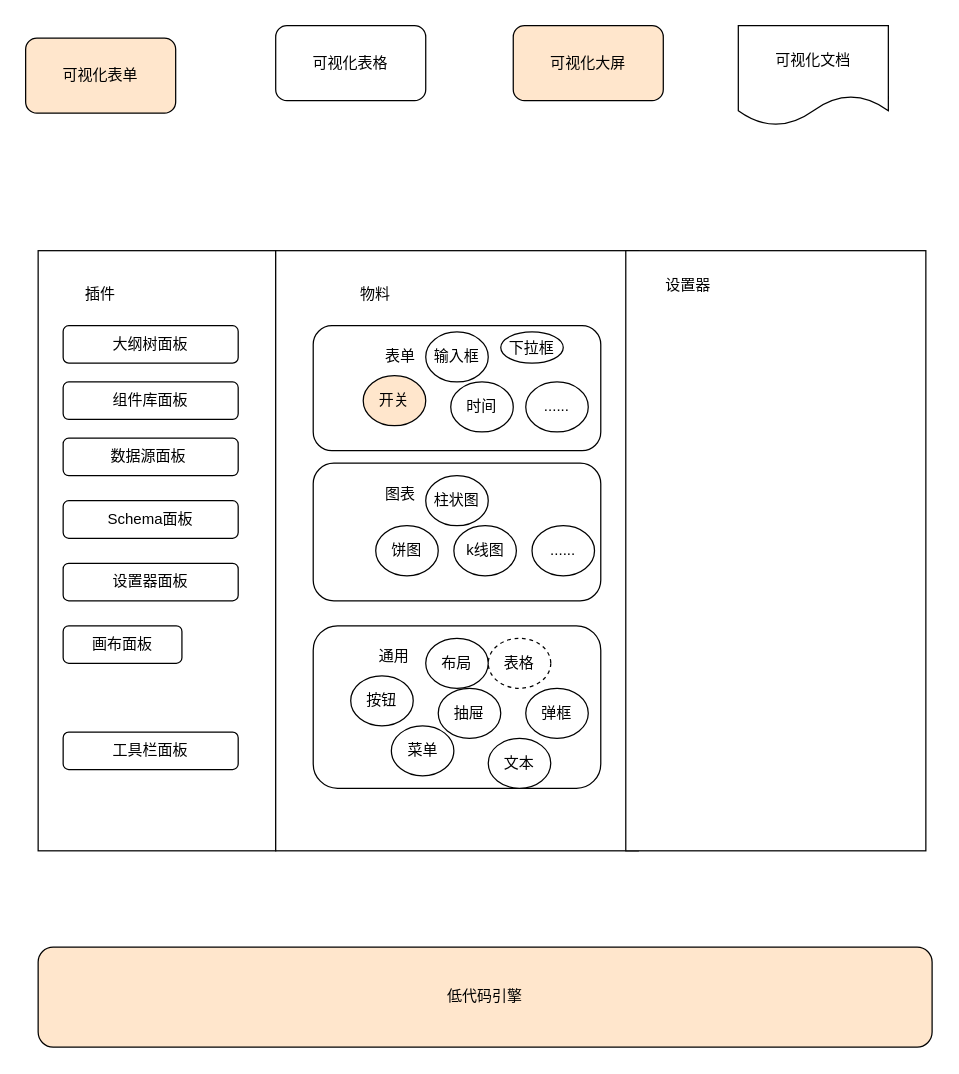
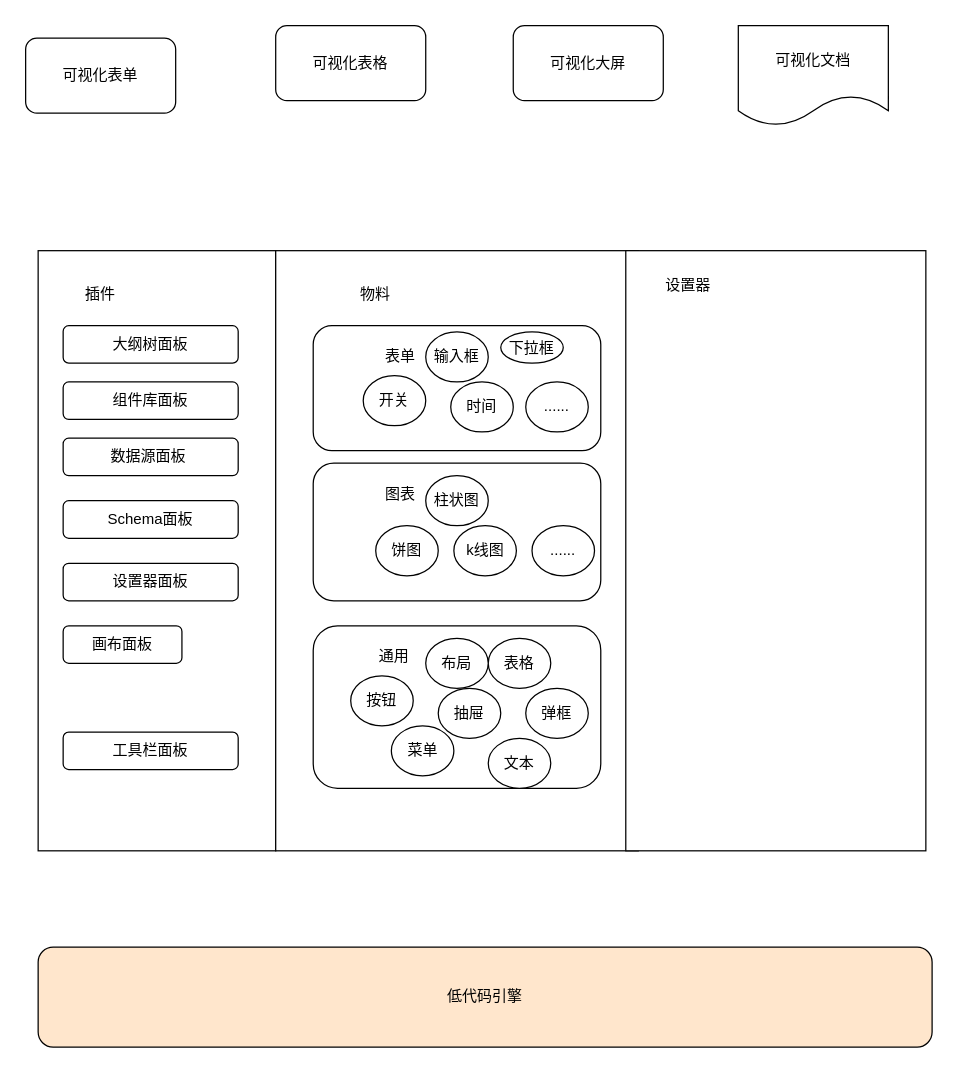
node "可视化大屏": fillcolor #ffe6cc -> #ffffff
node "可视化表单": fillcolor #ffe6cc -> #ffffff
node "开关": fillcolor #ffe6cc -> #ffffff
node "表格": style dashed -> solid
